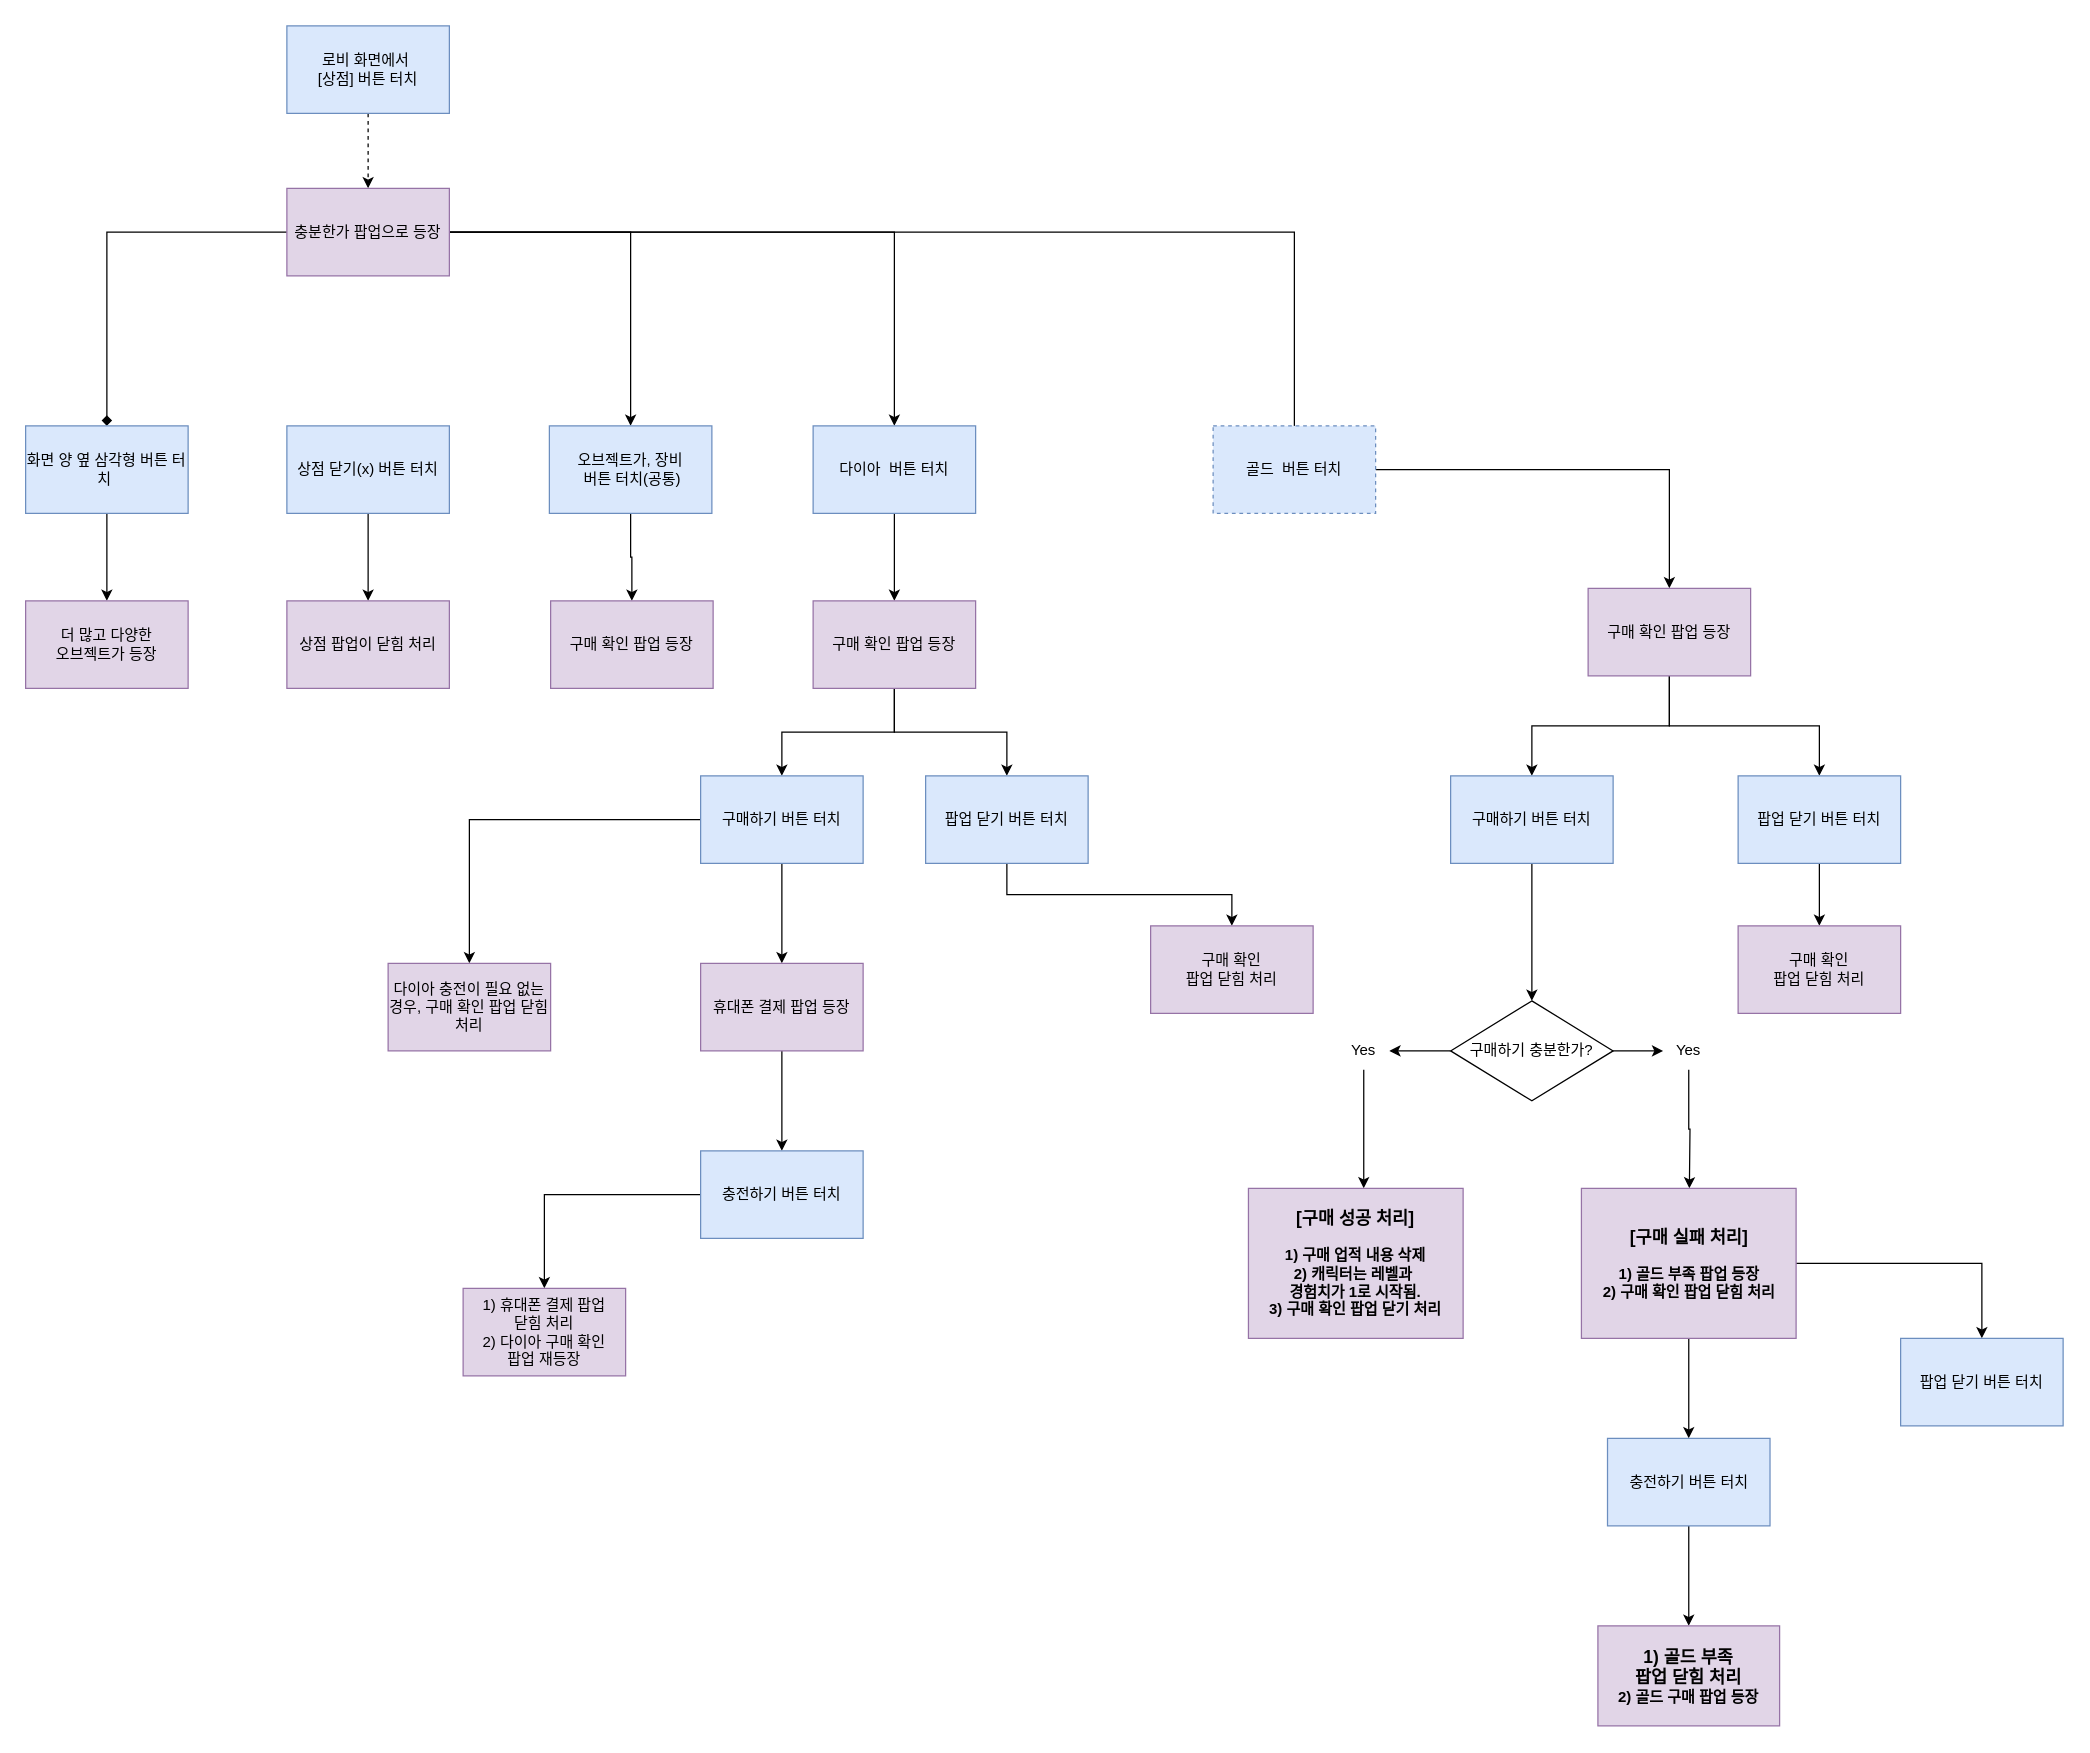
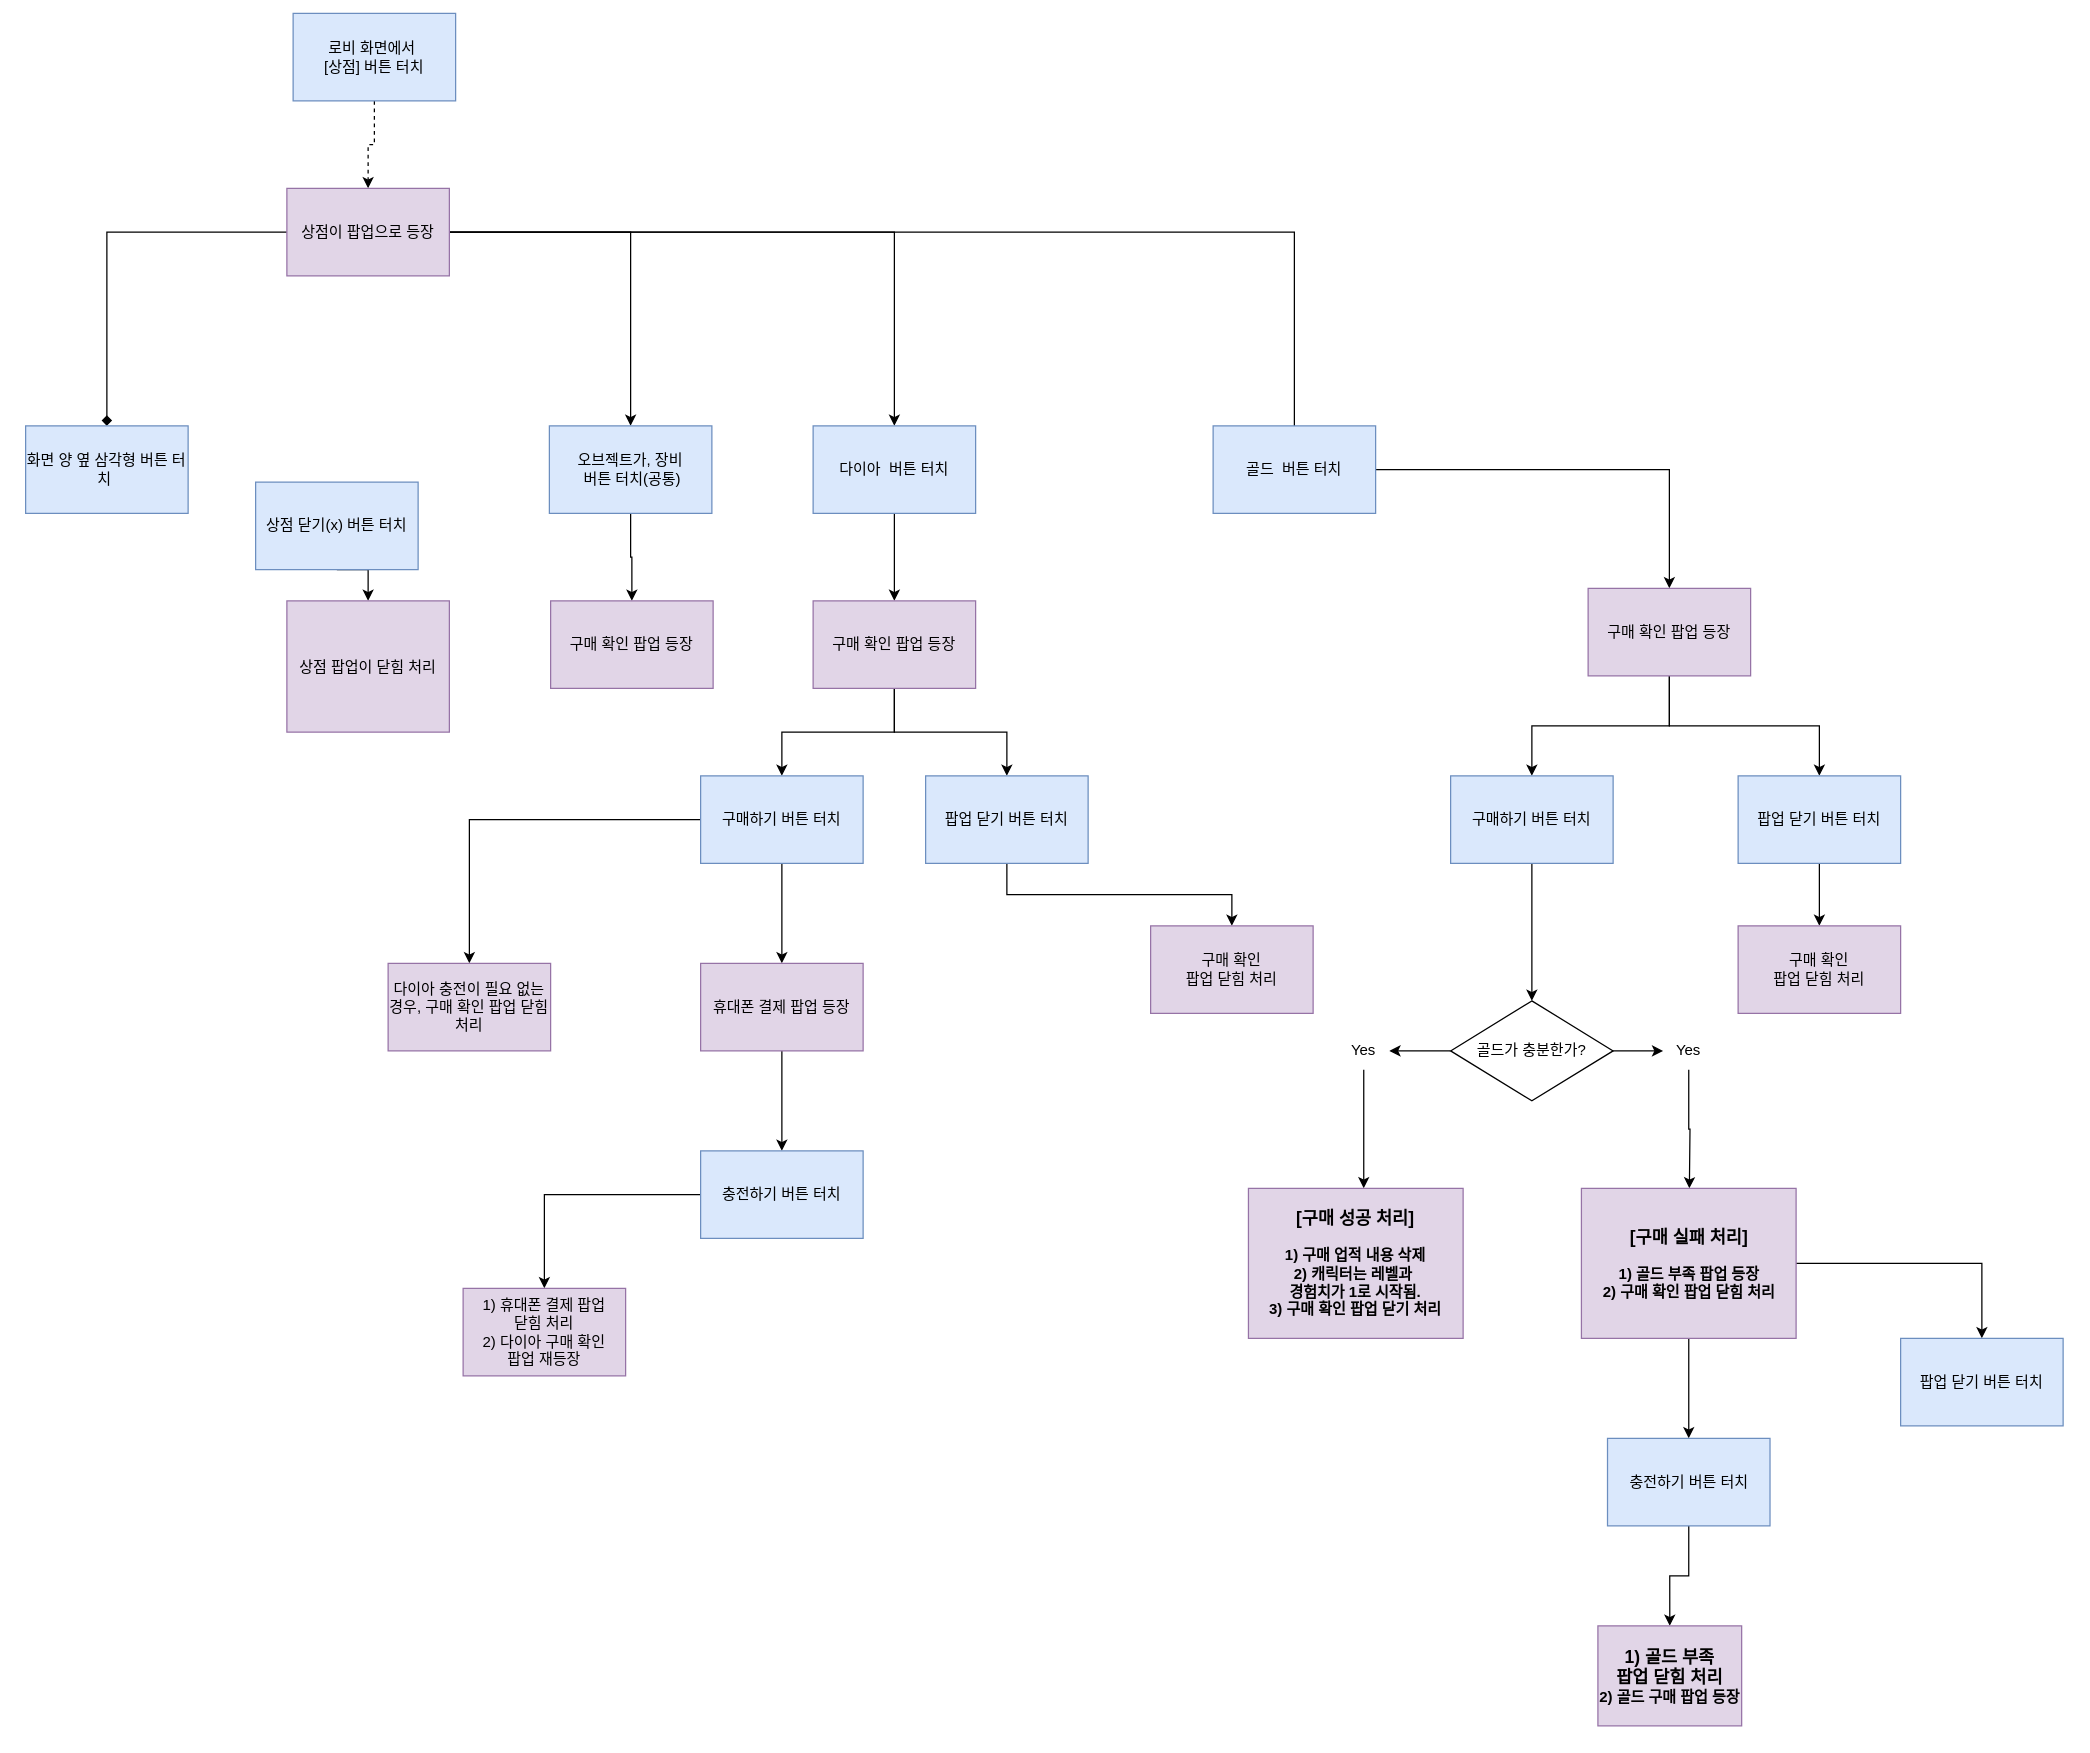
node "로비 화면에서 [상점] 버튼 터치": moved (368, 69) -> (374, 57)
node "충분한가 팝업으로 등장": label "충분한가 팝업으로 등장" -> "상점이 팝업으로 등장"
node "상점 닫기(x) 버튼 터치": moved (368, 469) -> (337, 526)
node "골드 버튼 터치": style dashed -> solid
edge "화면 양 옆 삼각형 버튼 터치" -> "더 많고 다양한 오브젝트가 등장": removed
node "더 많고 다양한 오브젝트가 등장": removed
node "상점 팝업이 닫힘 처리": size 163x88 -> 163x131
node "구매하기 충분한가?": label "구매하기 충분한가?" -> "골드가 충분한가?"
node "1) 골드 부족 팝업 닫힘 처리 2) 골드 구매 팝업 등장": size 182x100 -> 144x100
